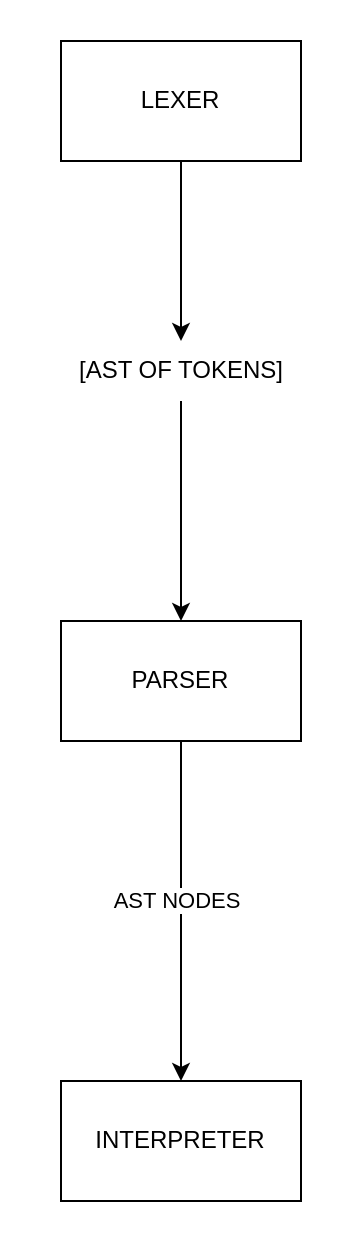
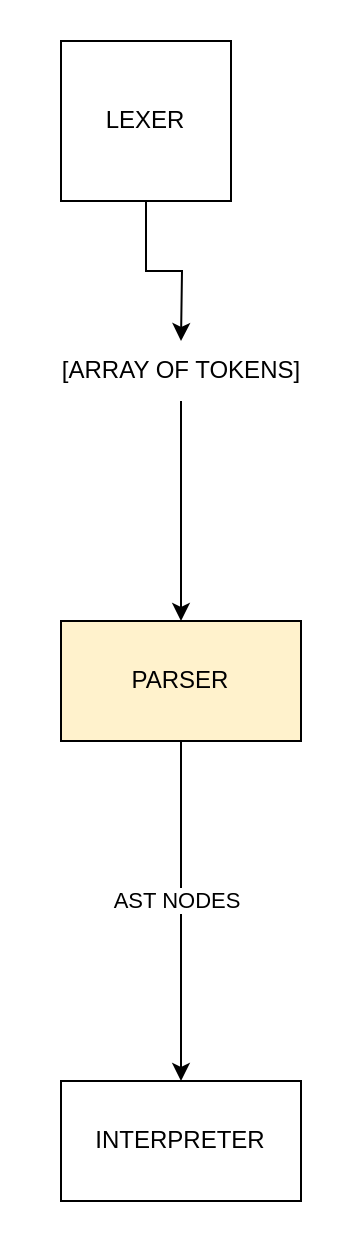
node "LEXER": size 240x120 -> 170x160
node "[AST OF TOKENS]": label "[AST OF TOKENS]" -> "[ARRAY OF TOKENS]"
node "PARSER": fillcolor #ffffff -> #fff2cc
